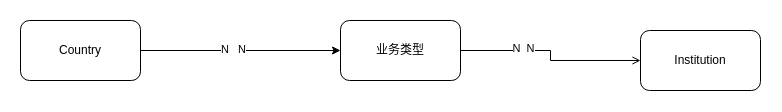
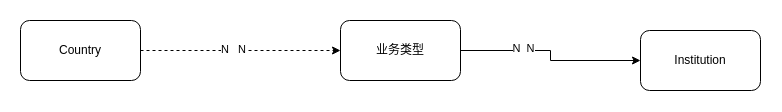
edge "Country" -> "业务类型": style solid -> dashed
edge "业务类型" -> "Institution": arrowhead open -> classic
